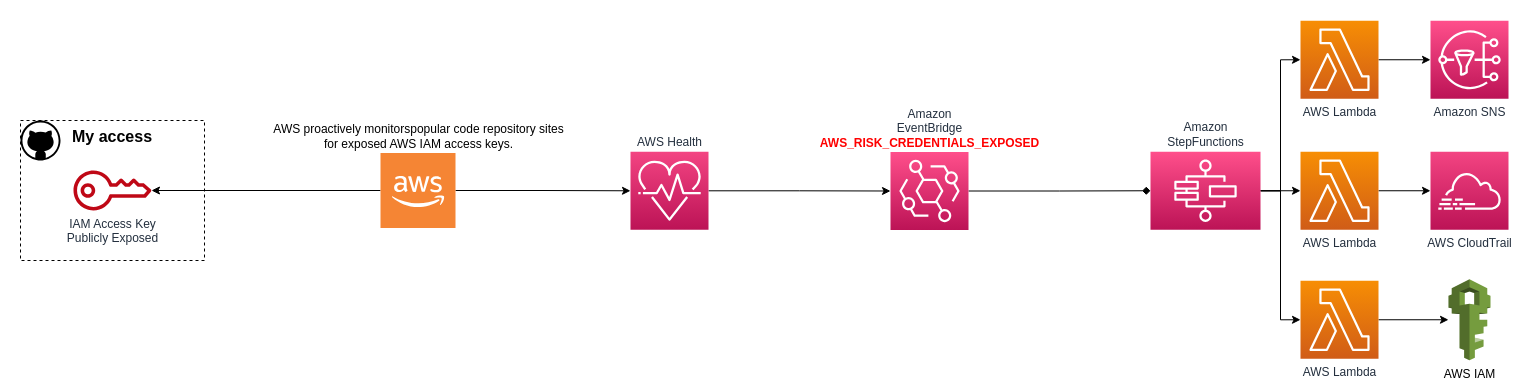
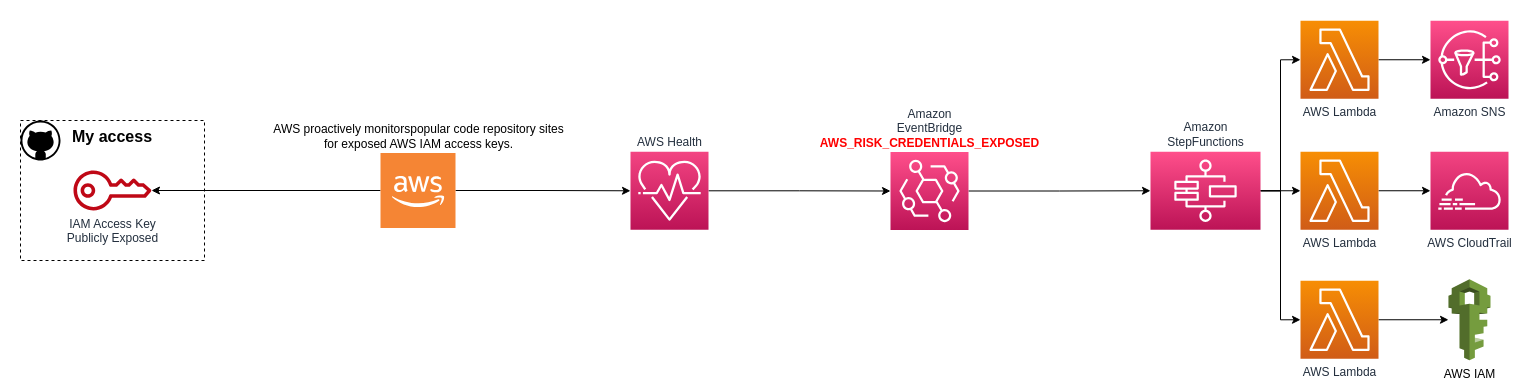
edge "Amazon EventBridge AWS_RISK_CREDENTIALS_EXPOSED" -> "Amazon StepFunctions": arrowhead diamond -> classic
